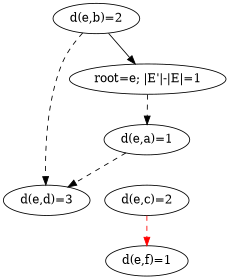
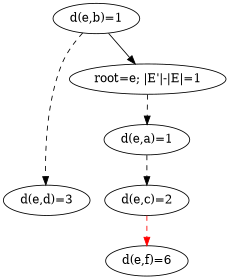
node "d(e,b)=2": label "d(e,b)=2" -> "d(e,b)=1"
edge "d(e,a)=1" -> "d(e,d)=3": now "d(e,a)=1" -> "d(e,c)=2"
node "d(e,f)=1": label "d(e,f)=1" -> "d(e,f)=6"
